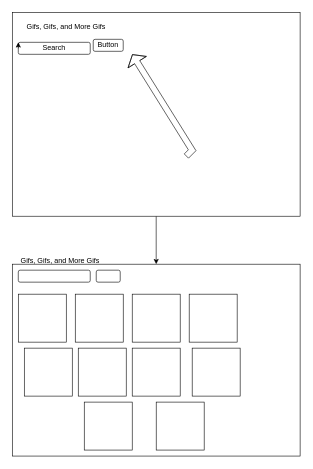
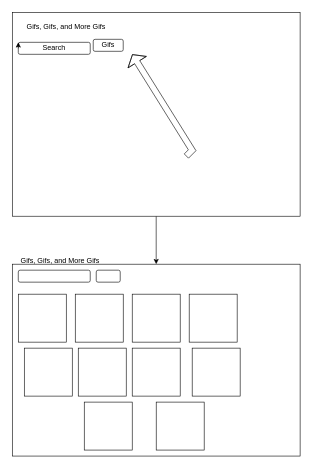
node "Button": label "Button" -> "Gifs"
